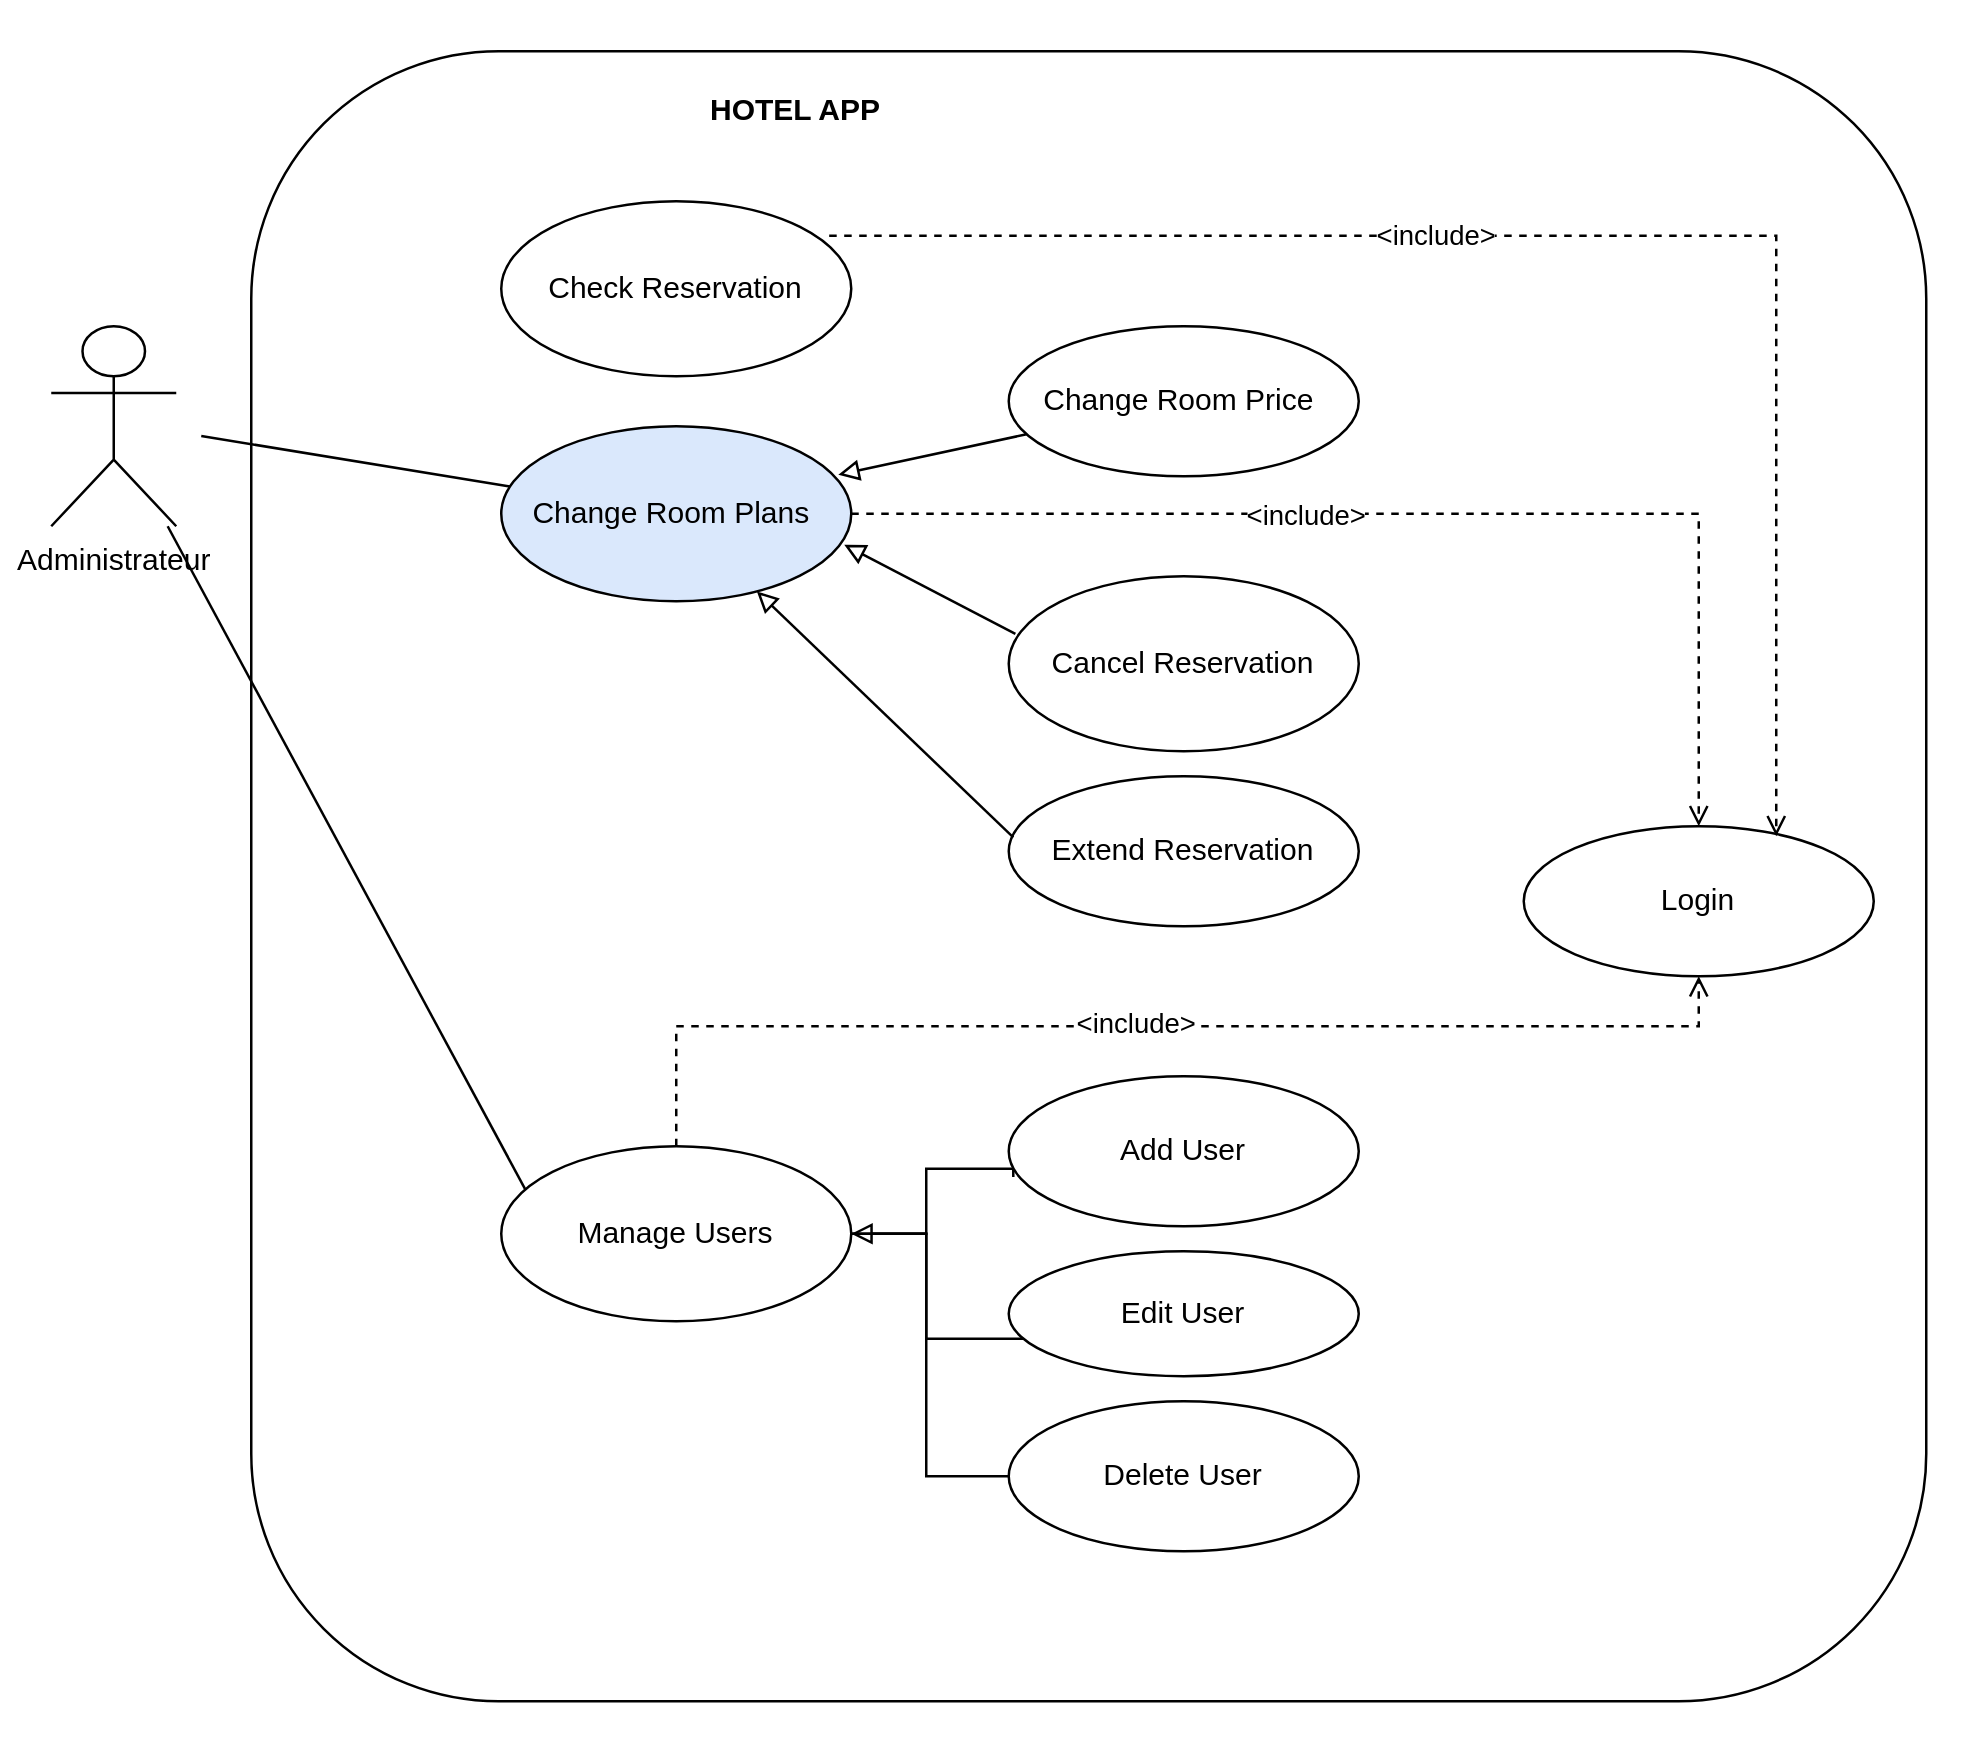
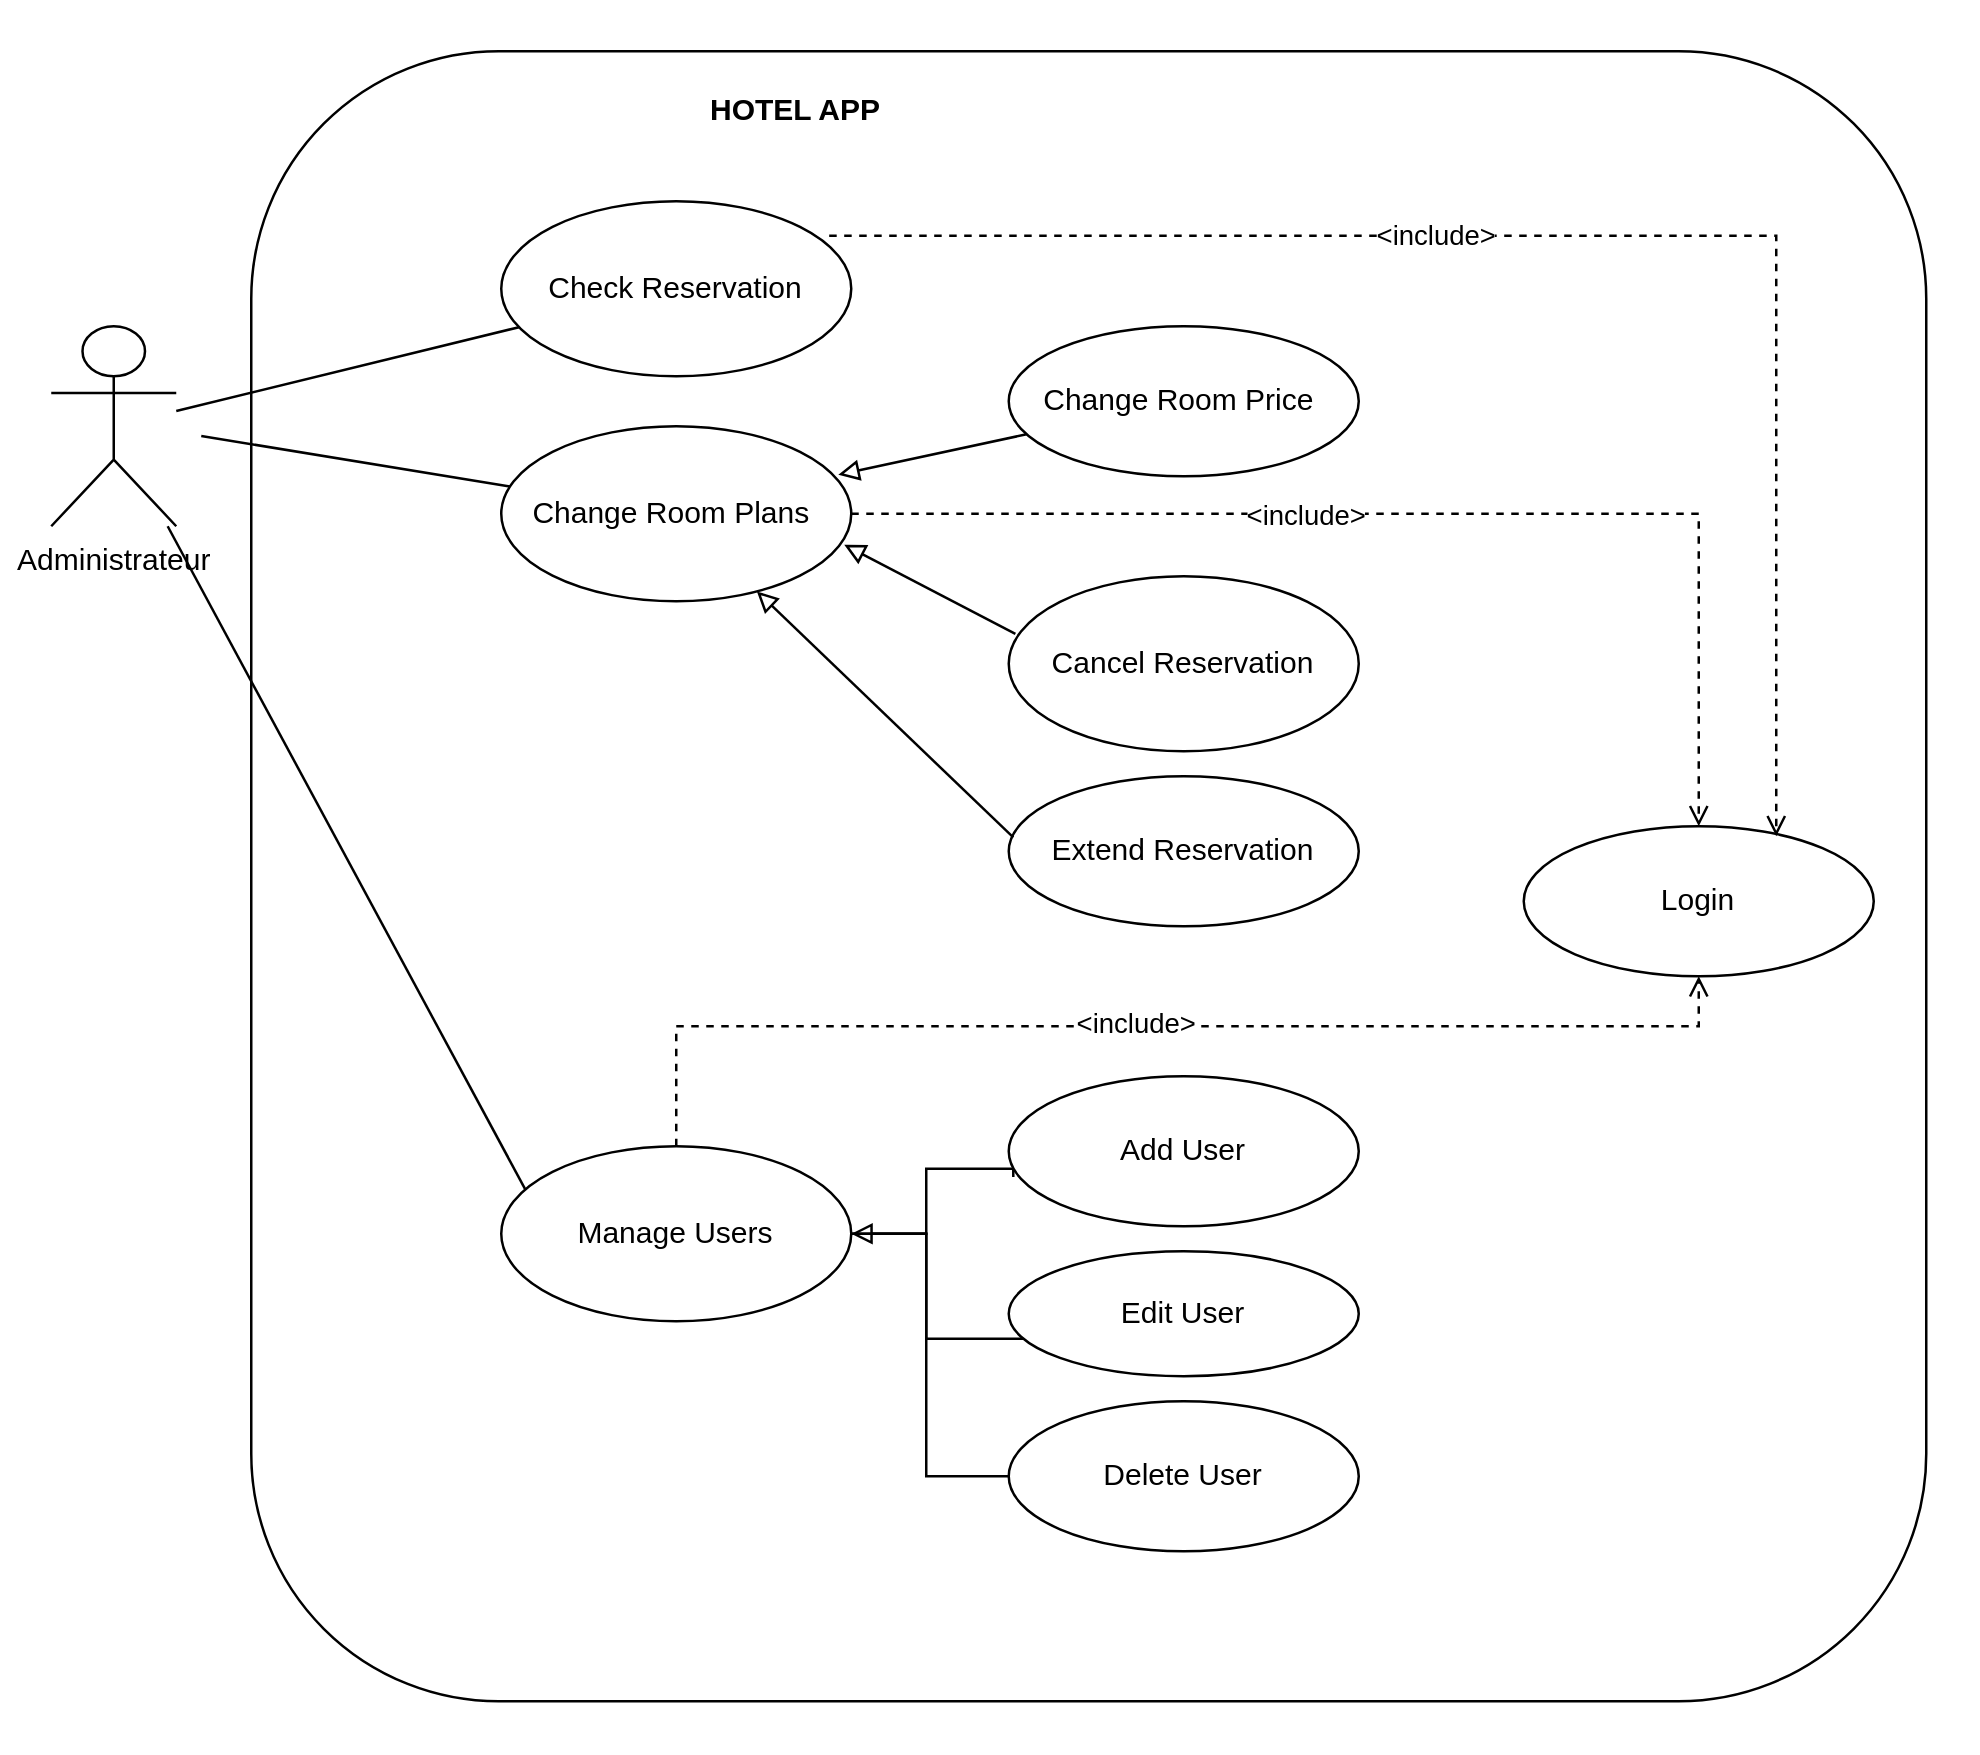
edge "Check Reservation" -- "Administrateur": added
node "Change Room Plans": fillcolor #dae8fc -> #ffffff
